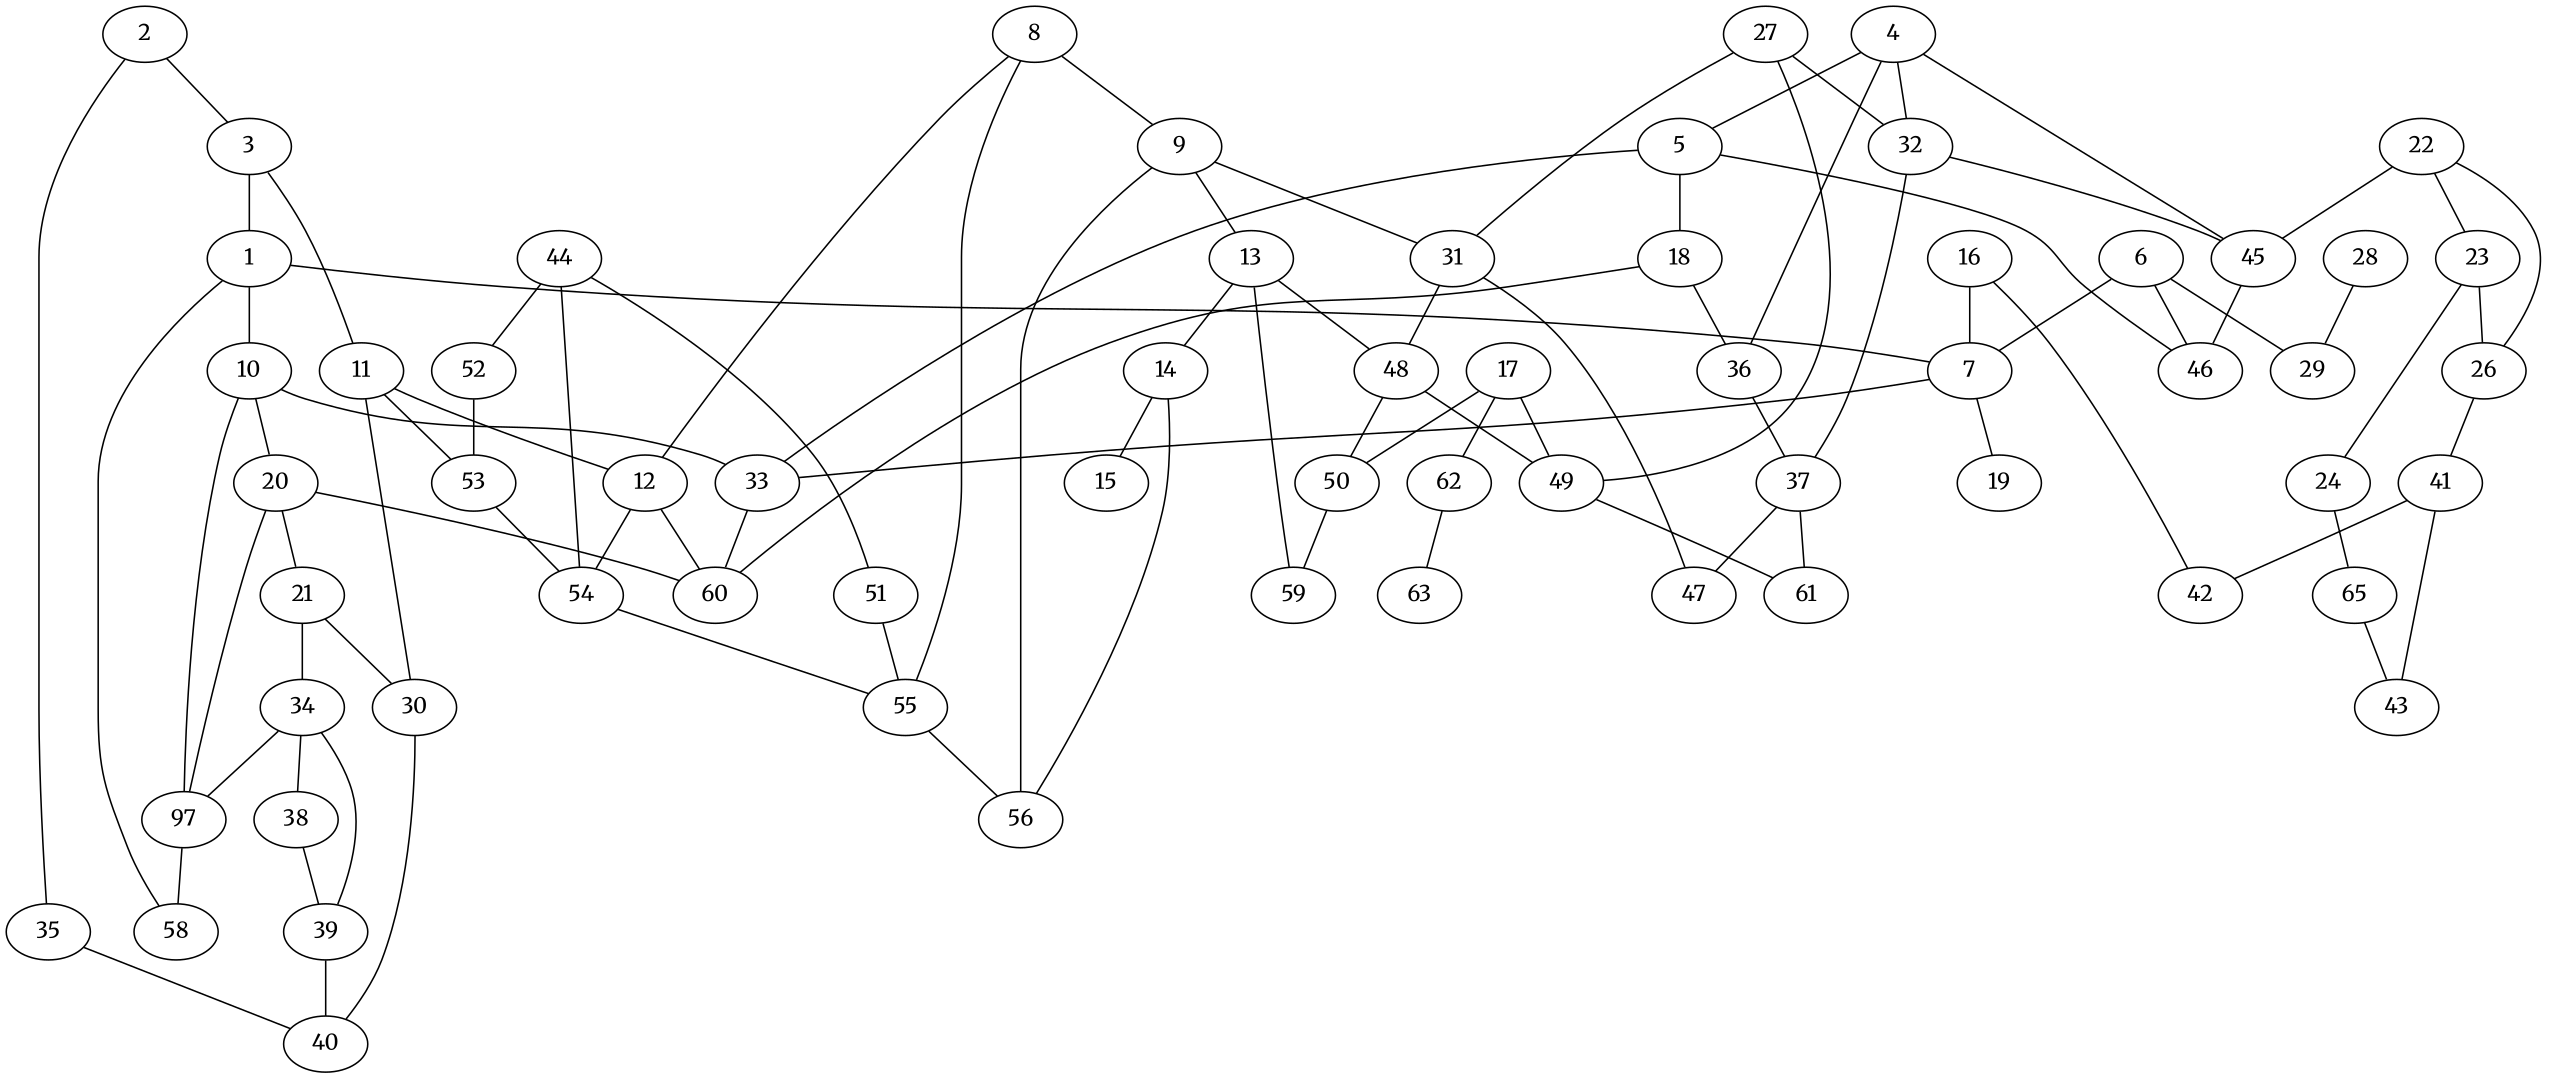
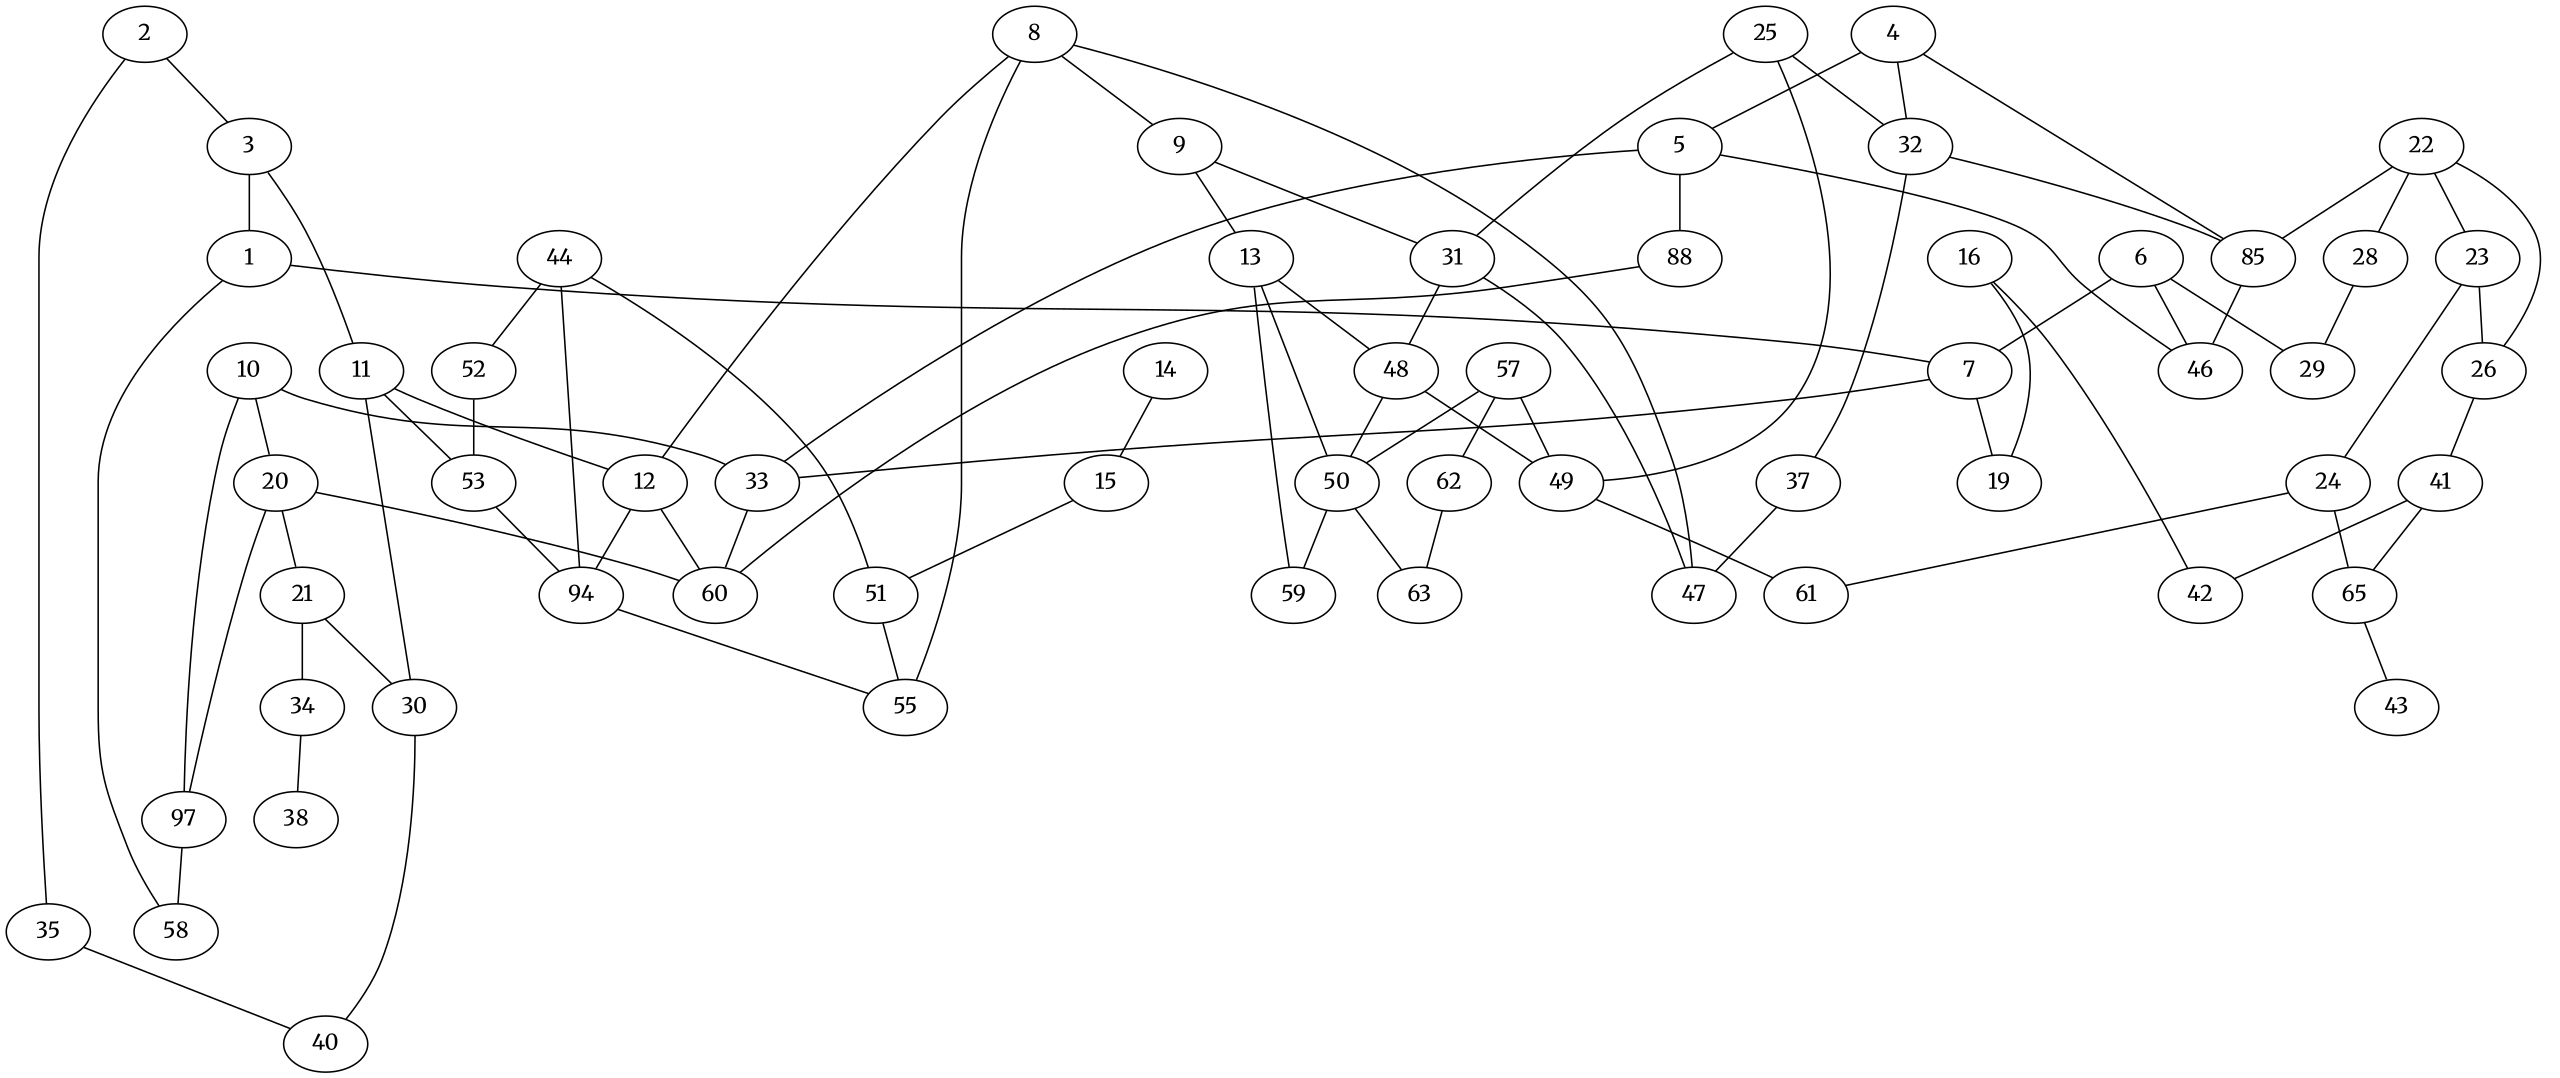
node "27": label "27" -> "25"
edge "22" -- "28": added
edge "8" -- "47": added
node "18": label "18" -> "88"
node "45": label "45" -> "85"
edge "1" -- "10": removed
edge "16" -- "7": now "16" -- "19"
edge "13" -- "14": now "13" -- "50"
node "17": label "17" -> "57"
node "36": removed
edge "15" -- "51": added
edge "50" -- "63": added
edge "37" -- "61": now "24" -- "61"
node "54": label "54" -> "94"
edge "41" -- "43": now "41" -- "65"
edge "34" -- "97": removed
node "56": removed
node "39": removed
